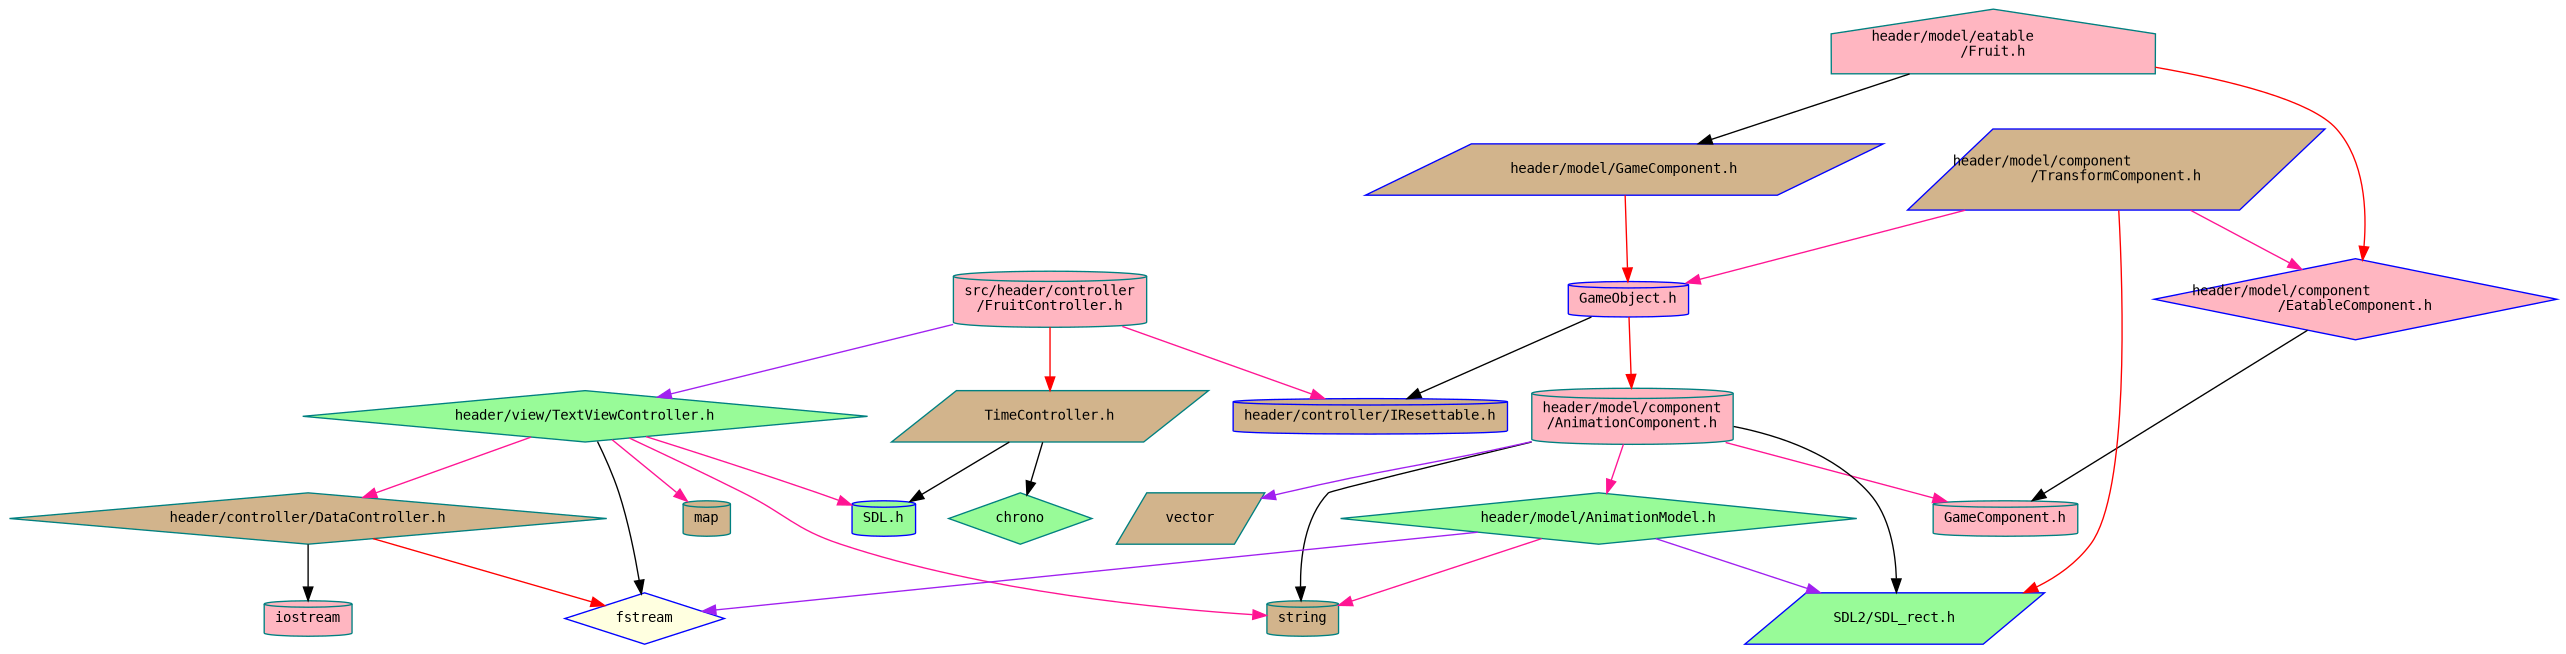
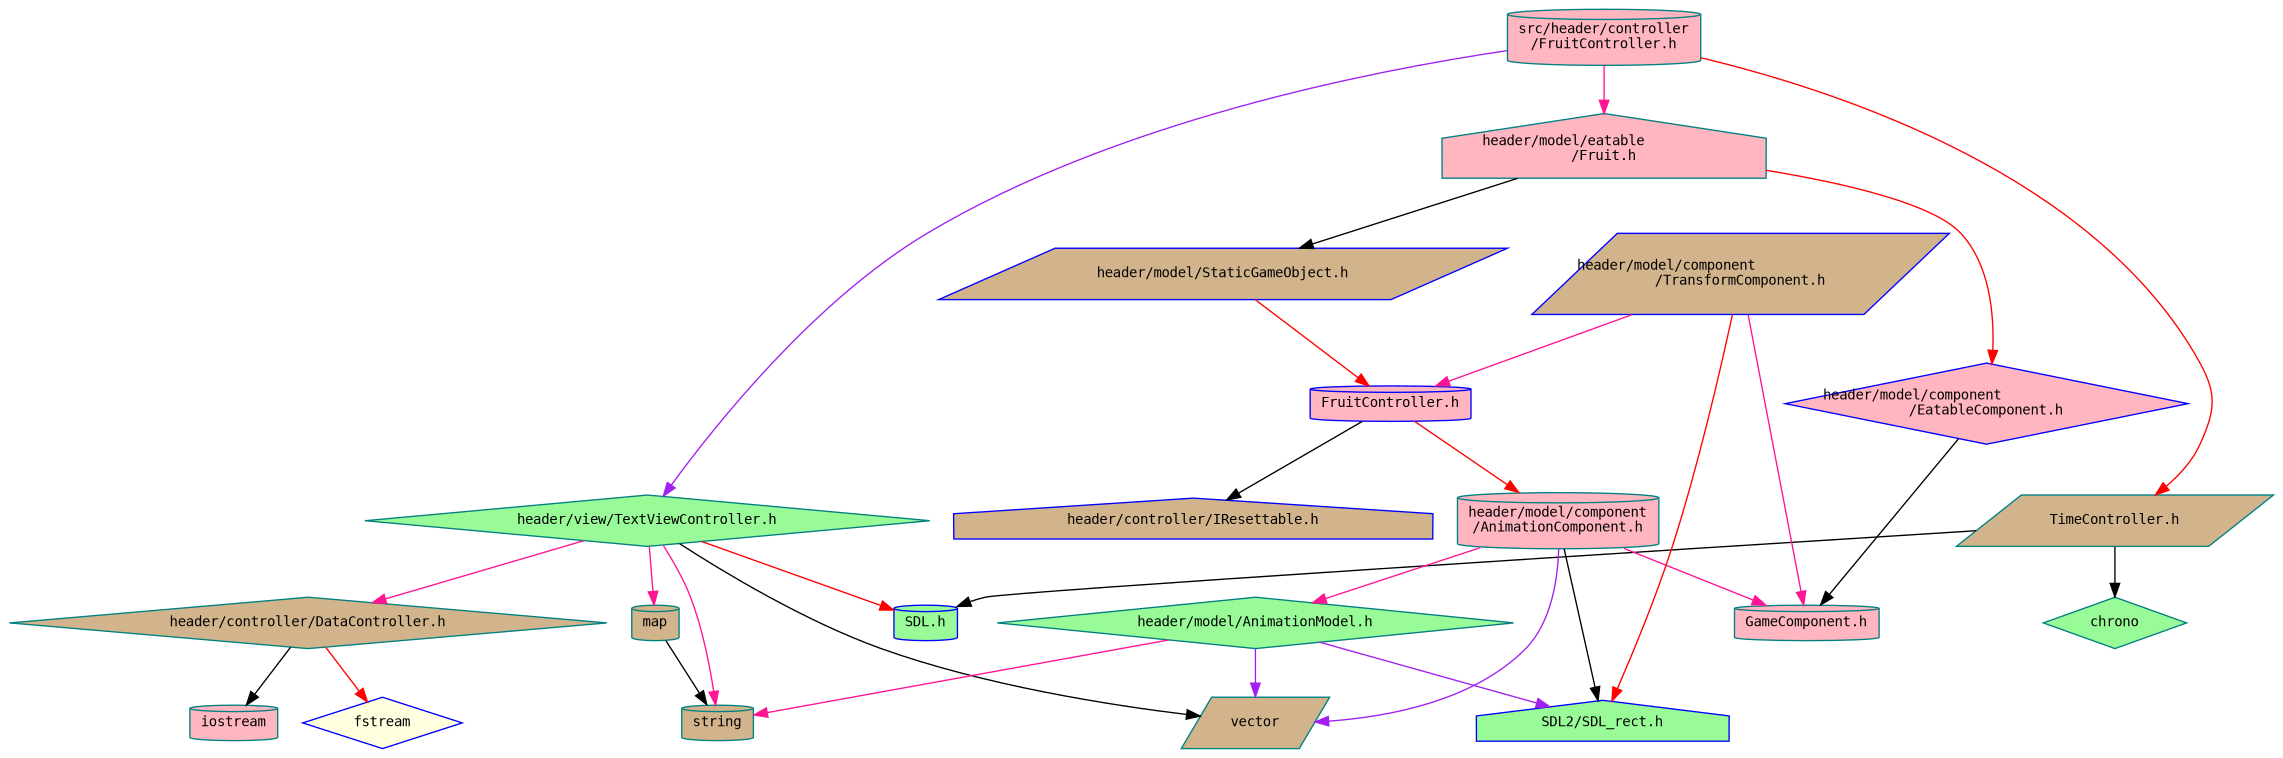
node "header/model/GameComponent.h": label "header/model/GameComponent.h" -> "header/model/StaticGameObject.h"
edge "header/model/component /TransformComponent.h" -> "header/model/component /EatableComponent.h": now "header/model/component /TransformComponent.h" -> "GameComponent.h"
node "GameObject.h": label "GameObject.h" -> "FruitController.h"
edge "src/header/controller /FruitController.h" -> "header/controller/IResettable.h": now "src/header/controller /FruitController.h" -> "header/model/eatable /Fruit.h"
node "header/controller/IResettable.h": shape cylinder -> house
edge "header/view/TextViewController.h" -> "SDL.h": color deeppink -> red
edge "header/model/component /AnimationComponent.h" -> "string": now "map" -> "string"
edge "header/view/TextViewController.h" -> "fstream": now "header/view/TextViewController.h" -> "vector"
edge "header/model/AnimationModel.h" -> "fstream": now "header/model/AnimationModel.h" -> "vector"
node "SDL2/SDL_rect.h": shape parallelogram -> house
